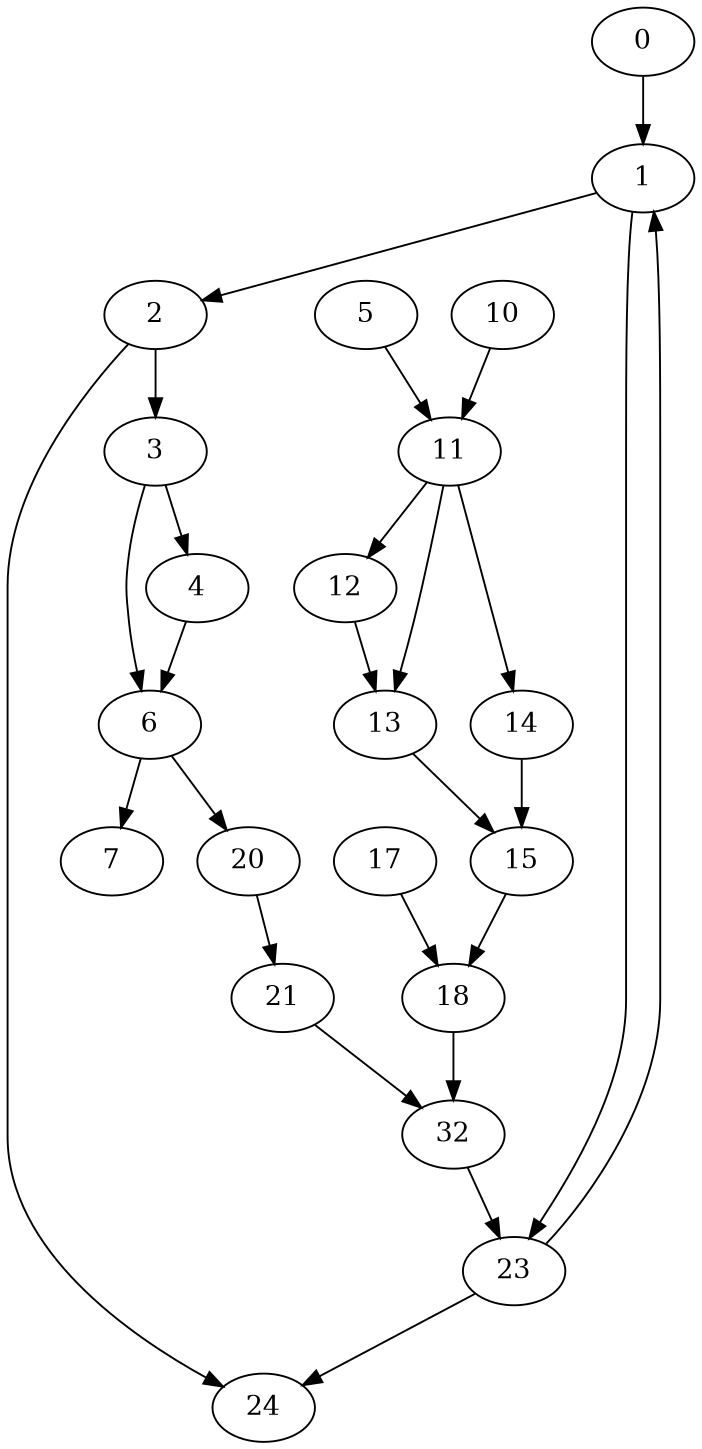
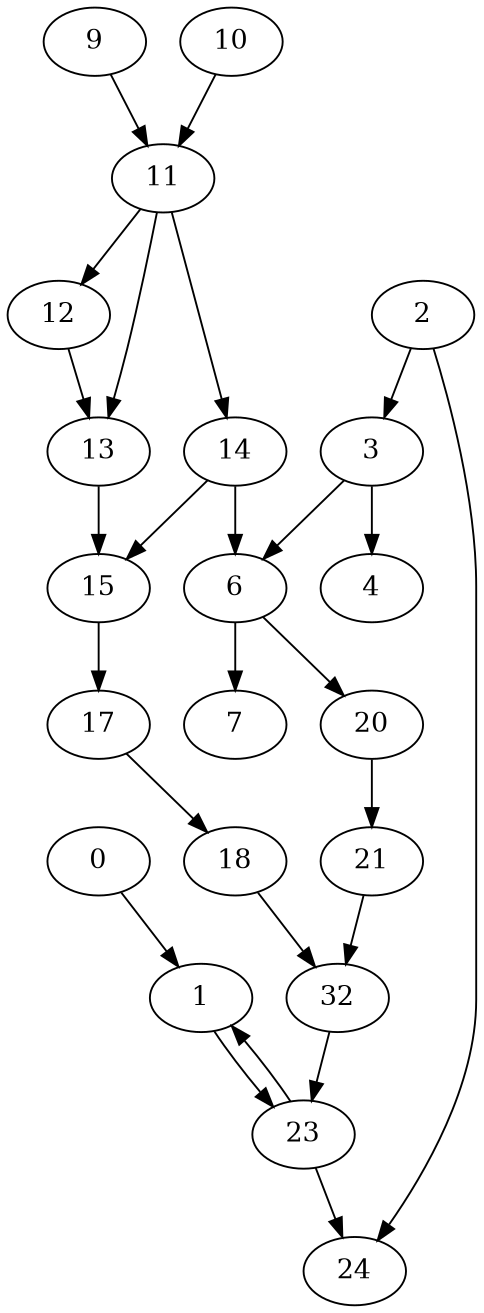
edge "1" -> "2": removed
node "5": label "5" -> "9"
edge "4" -> "6": now "14" -> "6"
edge "15" -> "18": now "15" -> "17"
